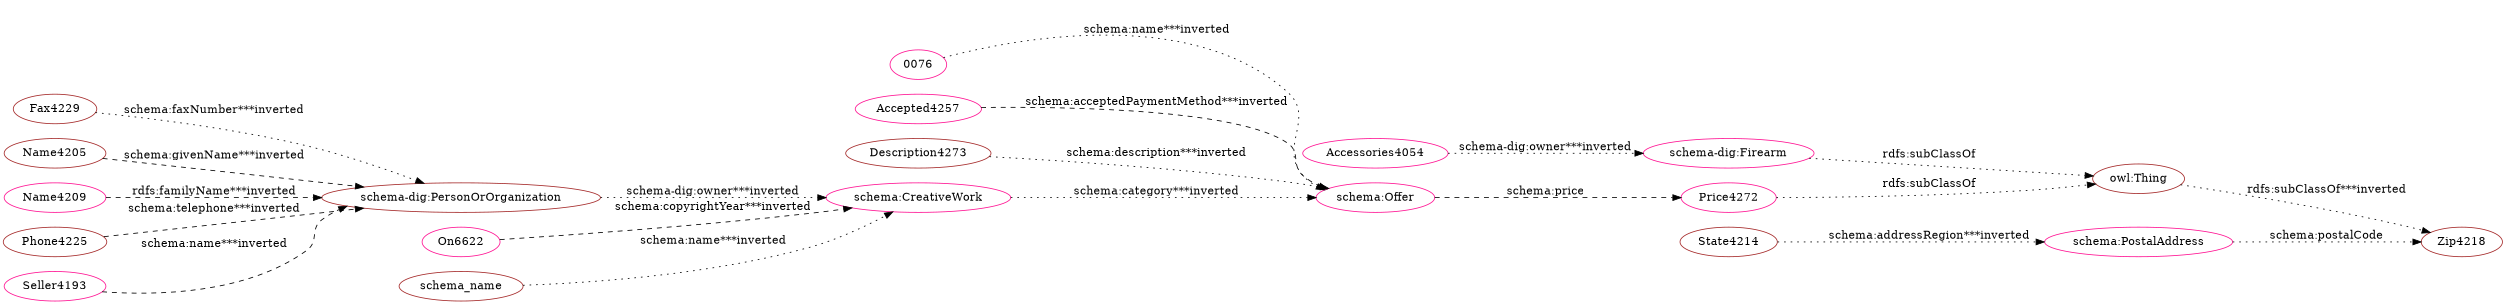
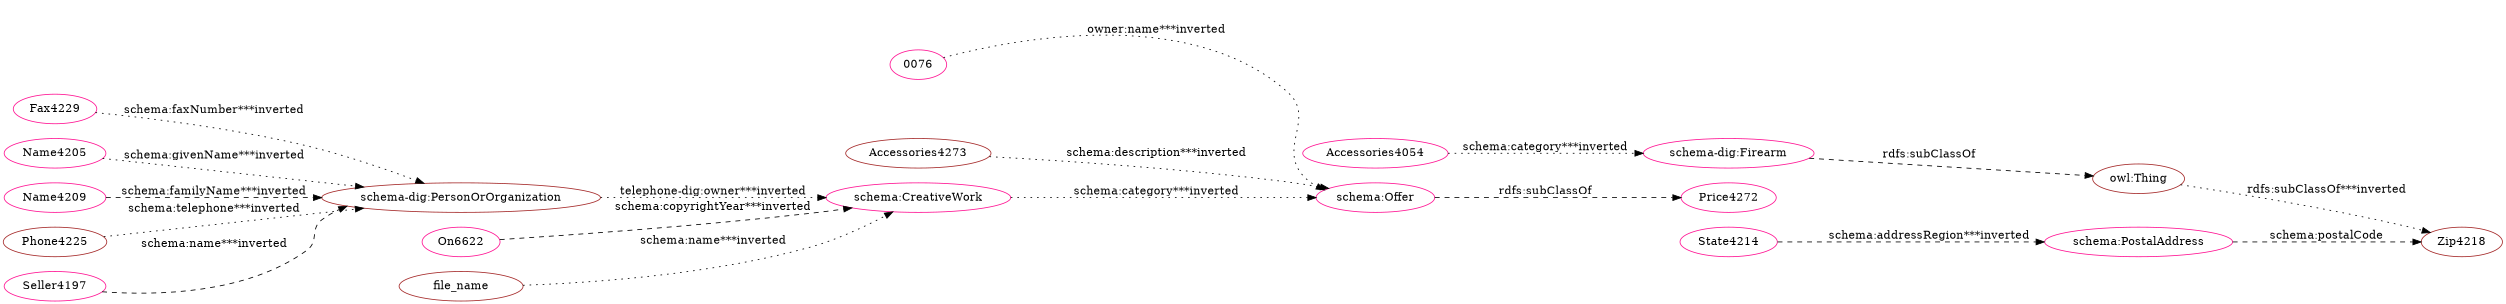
edge "0076" -> "schema:Offer": label "schema:name***inverted" -> "owner:name***inverted"
node "Fax4229": color brown -> deeppink
node "Accepted4257": removed
edge "Accessories4054" -> "schema-dig:Firearm": label "schema-dig:owner***inverted" -> "schema:category***inverted"
node "Name4205": color brown -> deeppink
node "Description4273": label "Description4273" -> "Accessories4273"
edge "schema-dig:Firearm" -> "owl:Thing": style dotted -> dashed
edge "Name4205" -> "schema-dig:PersonOrOrganization": style dashed -> dotted
edge "Name4209" -> "schema-dig:PersonOrOrganization": label "rdfs:familyName***inverted" -> "schema:familyName***inverted"
edge "schema-dig:PersonOrOrganization" -> "schema:CreativeWork": label "schema-dig:owner***inverted" -> "telephone-dig:owner***inverted"
edge "schema:Offer" -> "Price4272": label "schema:price" -> "rdfs:subClassOf"
edge "Price4272" -> "owl:Thing": removed, label "rdfs:subClassOf"
edge "Phone4225" -> "schema-dig:PersonOrOrganization": style dashed -> dotted
node "State4214": color brown -> deeppink
edge "State4214" -> "schema:PostalAddress": style dotted -> dashed
edge "schema:PostalAddress" -> "Zip4218": style dotted -> dashed
node "Seller4193": label "Seller4193" -> "Seller4197"
node "schema_name": label "schema_name" -> "file_name"
